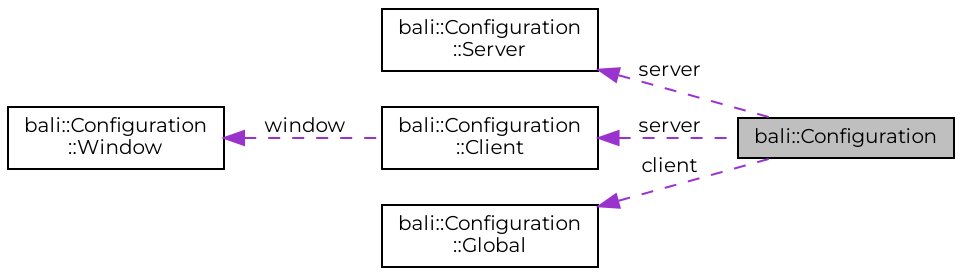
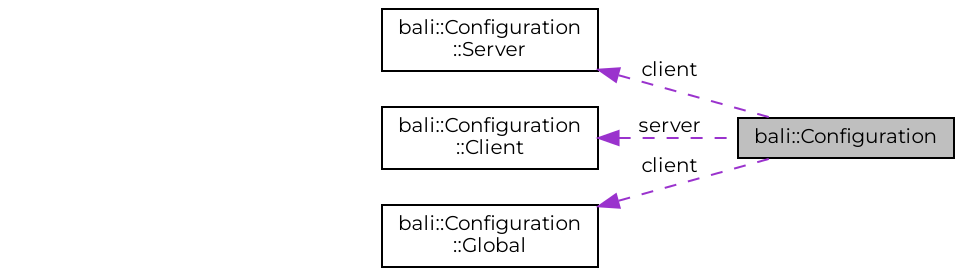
edge "bali::Configuration" -> "bali::Configuration ::Server": label " server" -> " client"
node "bali::Configuration ::Window": removed
